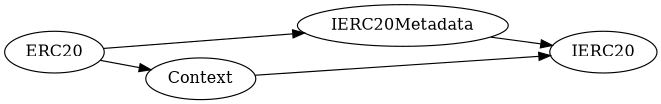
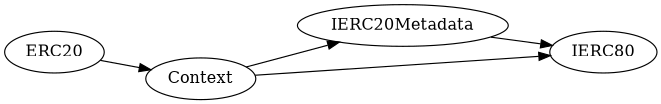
edge "ERC20" -> "IERC20Metadata": now "Context" -> "IERC20Metadata"
node "IERC20": label "IERC20" -> "IERC80"
